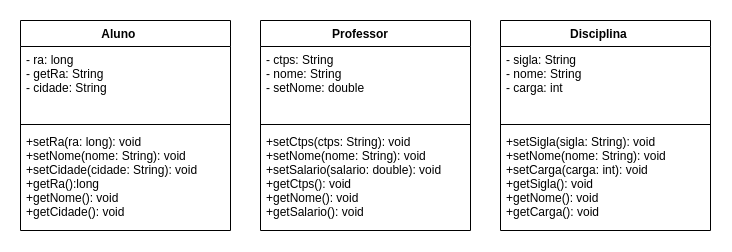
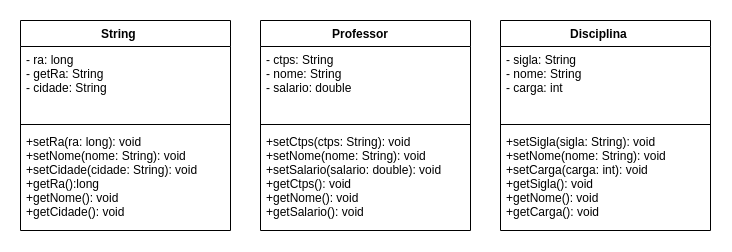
node "Aluno": label "Aluno" -> "String"
node "- ctps: String - nome: String - setNome: double": label "- ctps: String - nome: String - setNome: double" -> "- ctps: String - nome: String - salario: double"
